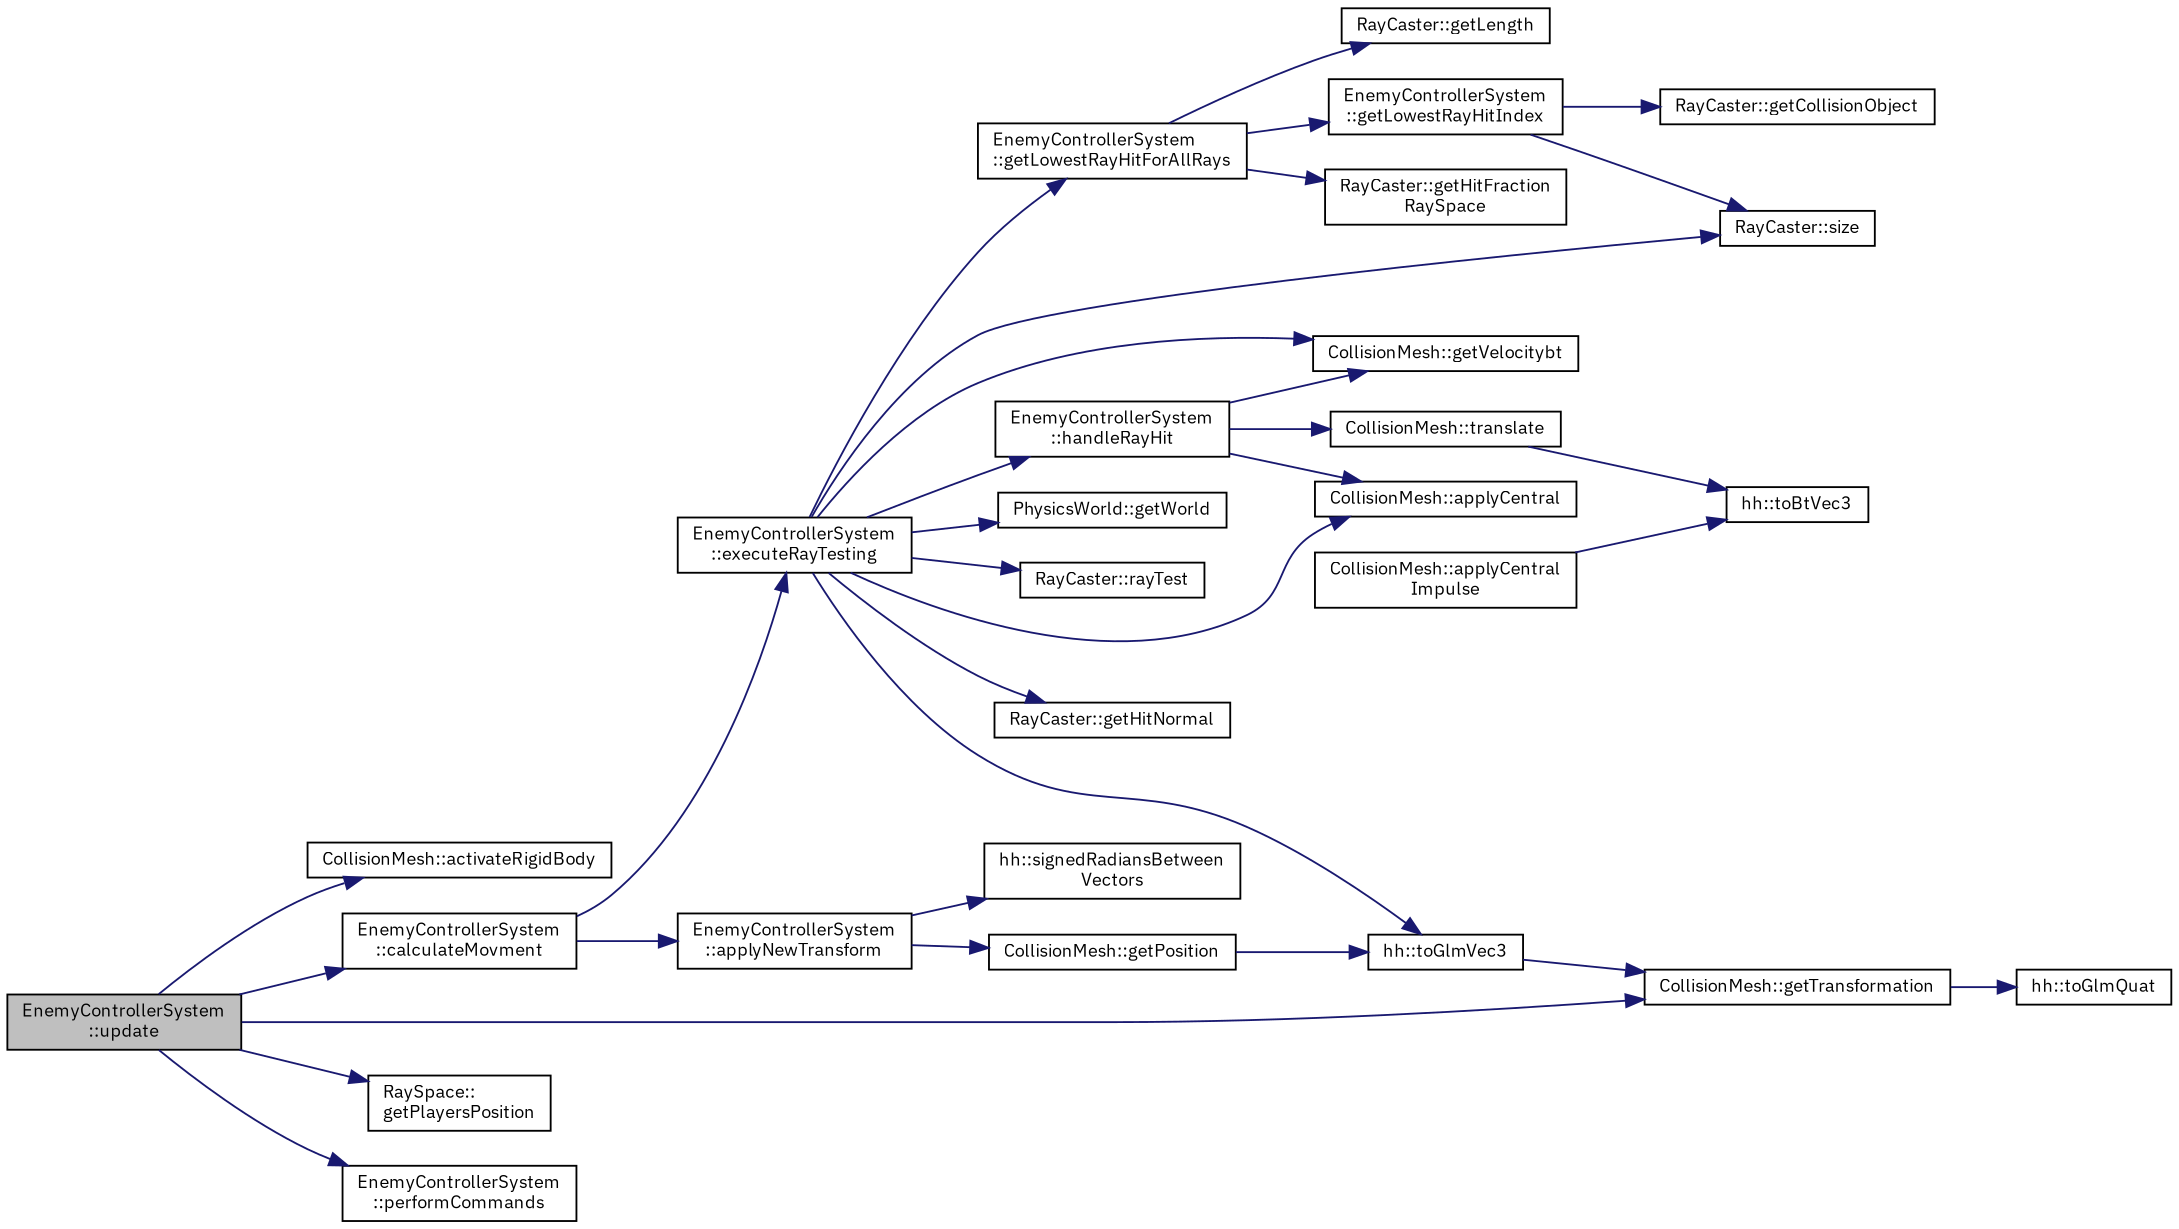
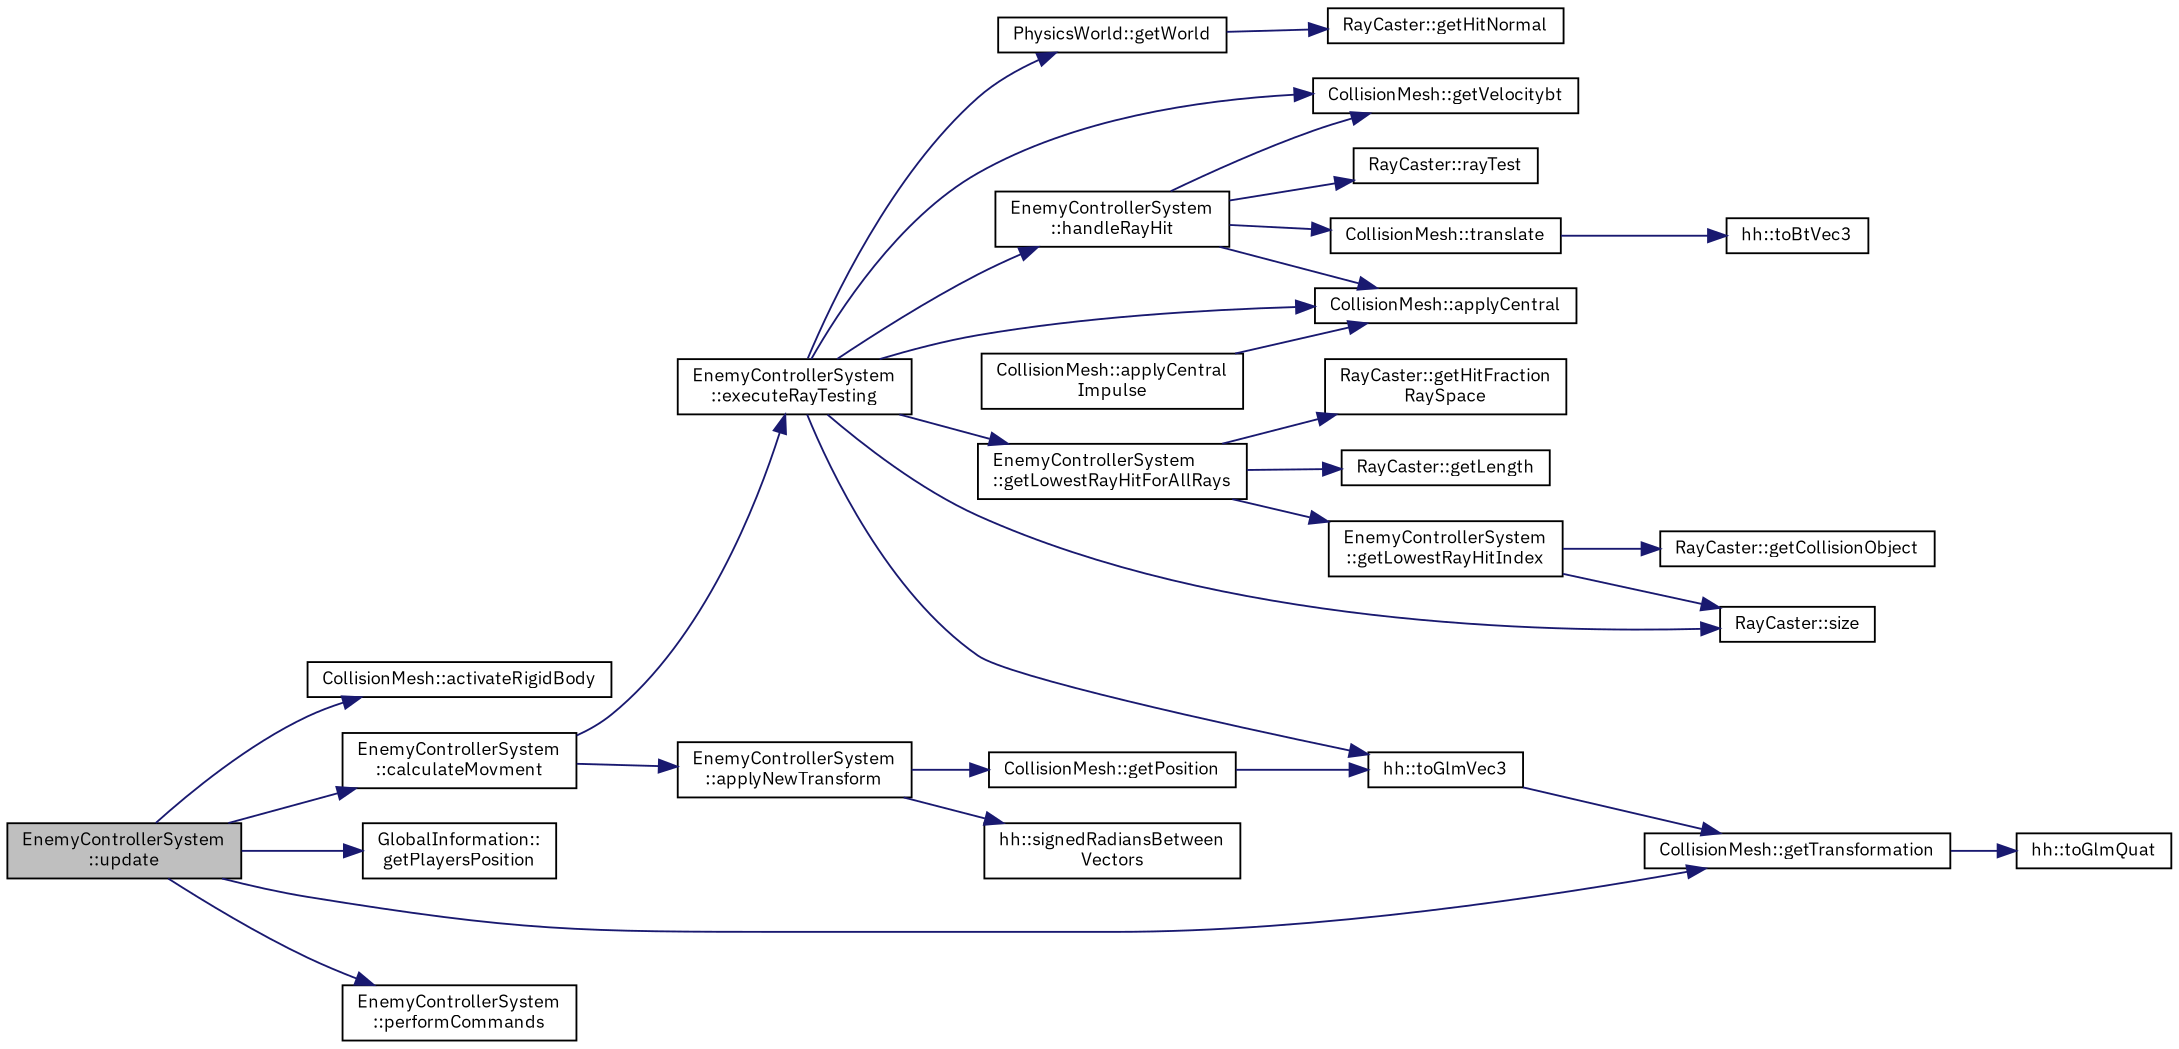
edge "CollisionMesh::applyCentral Impulse" -> "hh::toBtVec3": now "CollisionMesh::applyCentral Impulse" -> "CollisionMesh::applyCentral"
edge "EnemyControllerSystem ::executeRayTesting" -> "RayCaster::rayTest": now "EnemyControllerSystem ::handleRayHit" -> "RayCaster::rayTest"
edge "EnemyControllerSystem ::executeRayTesting" -> "RayCaster::getHitNormal": now "PhysicsWorld::getWorld" -> "RayCaster::getHitNormal"
node "RaySpace:: getPlayersPosition": label "RaySpace:: getPlayersPosition" -> "GlobalInformation:: getPlayersPosition"
